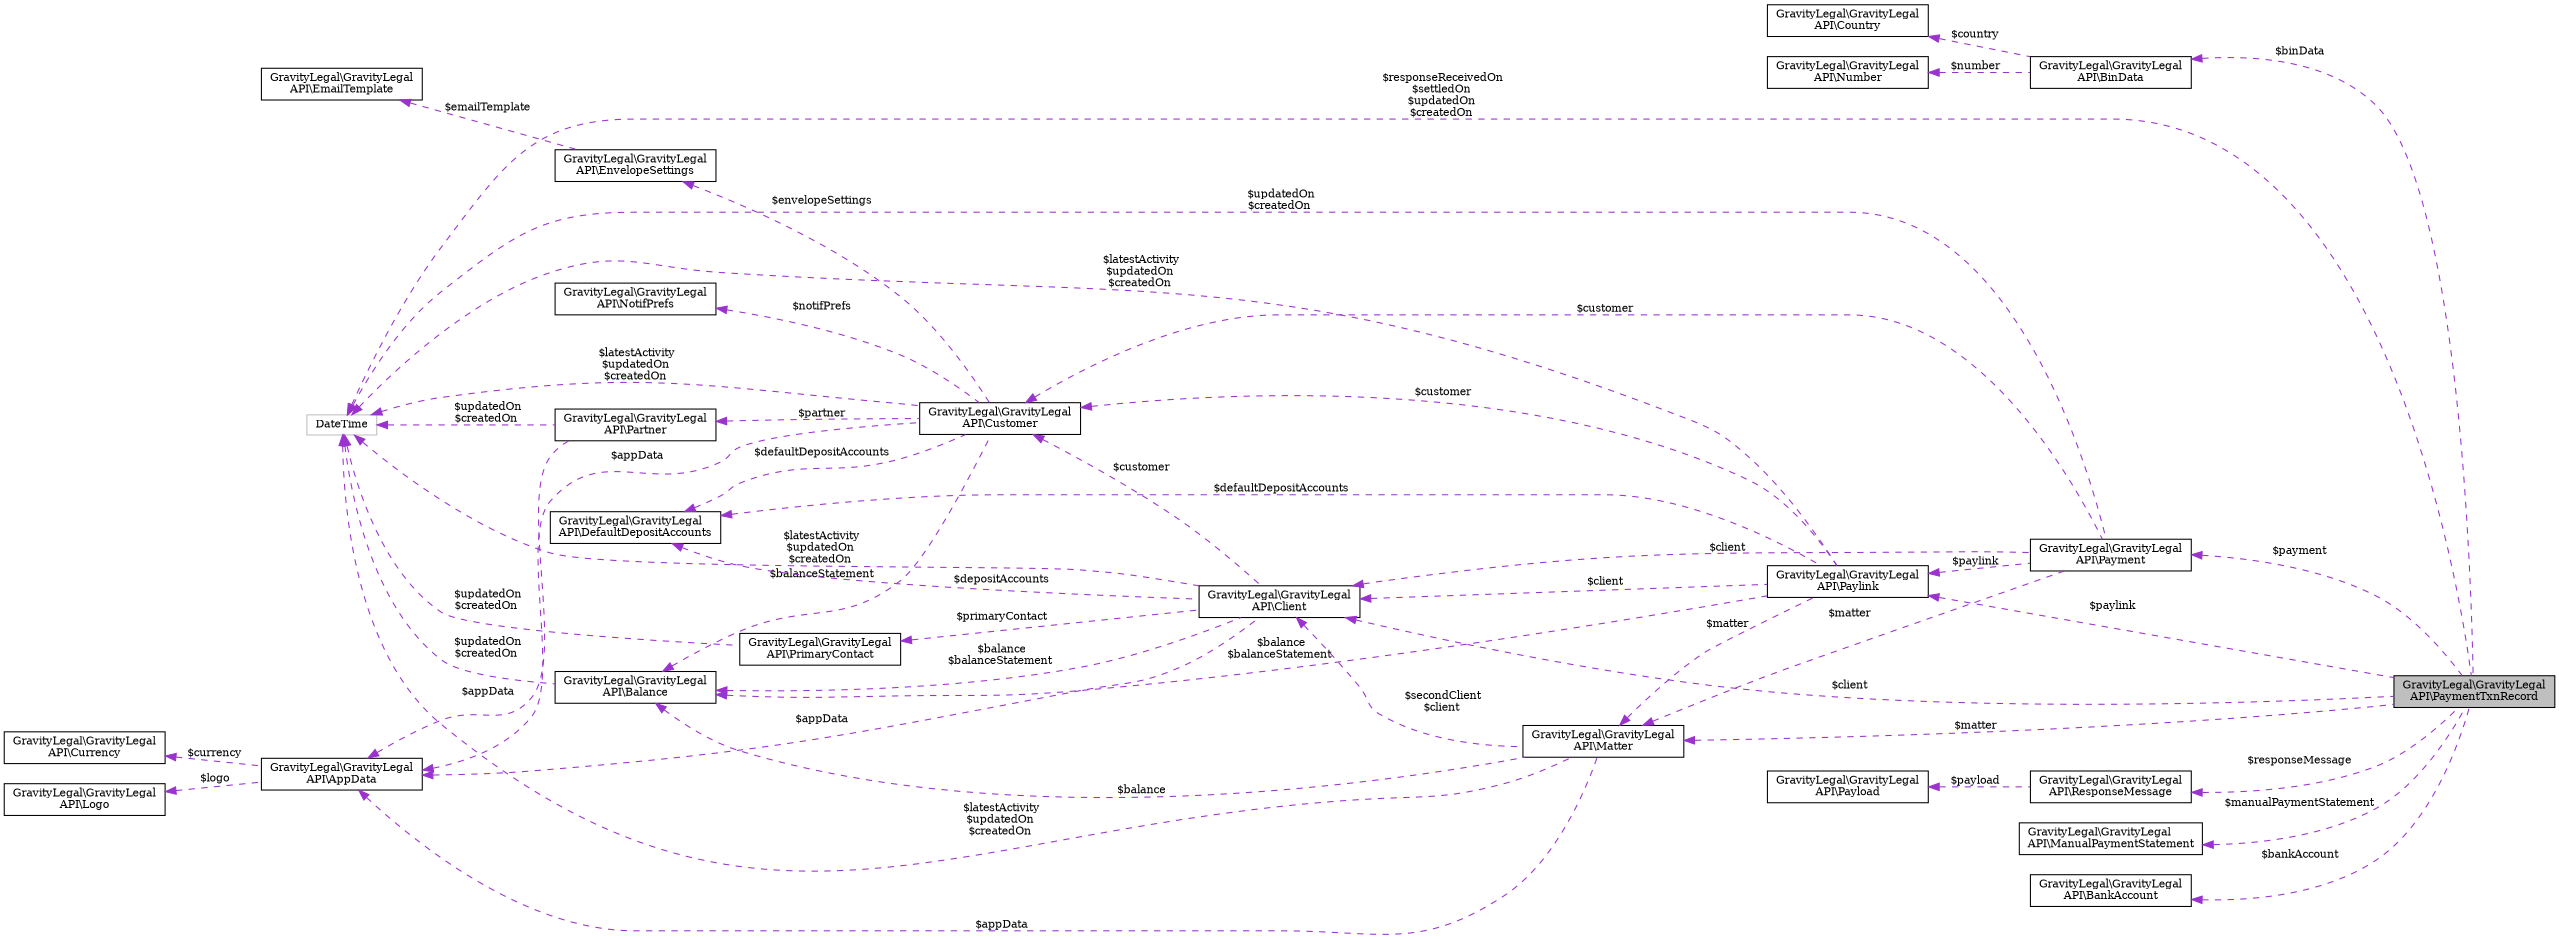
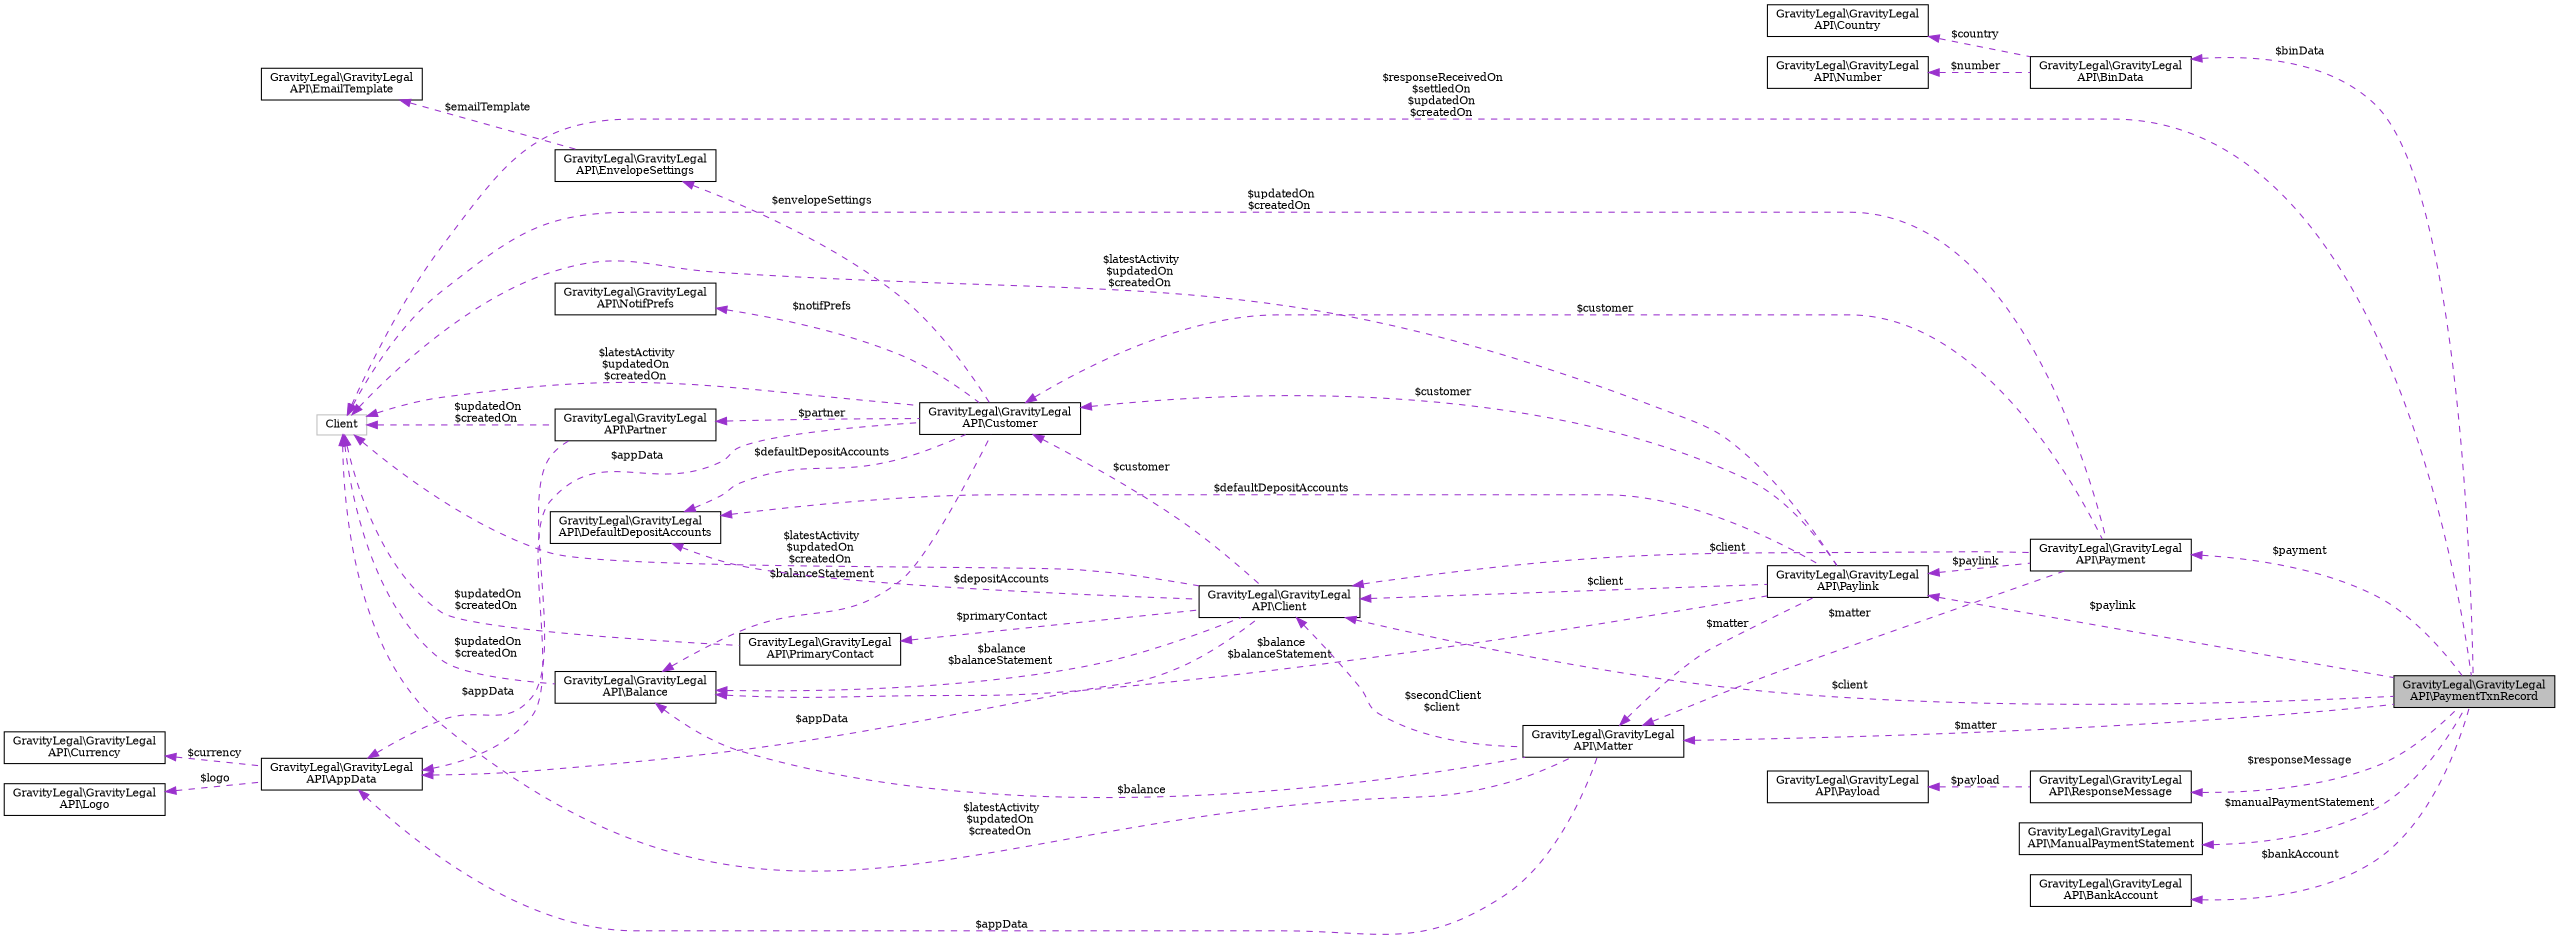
node "DateTime": label "DateTime" -> "Client"
